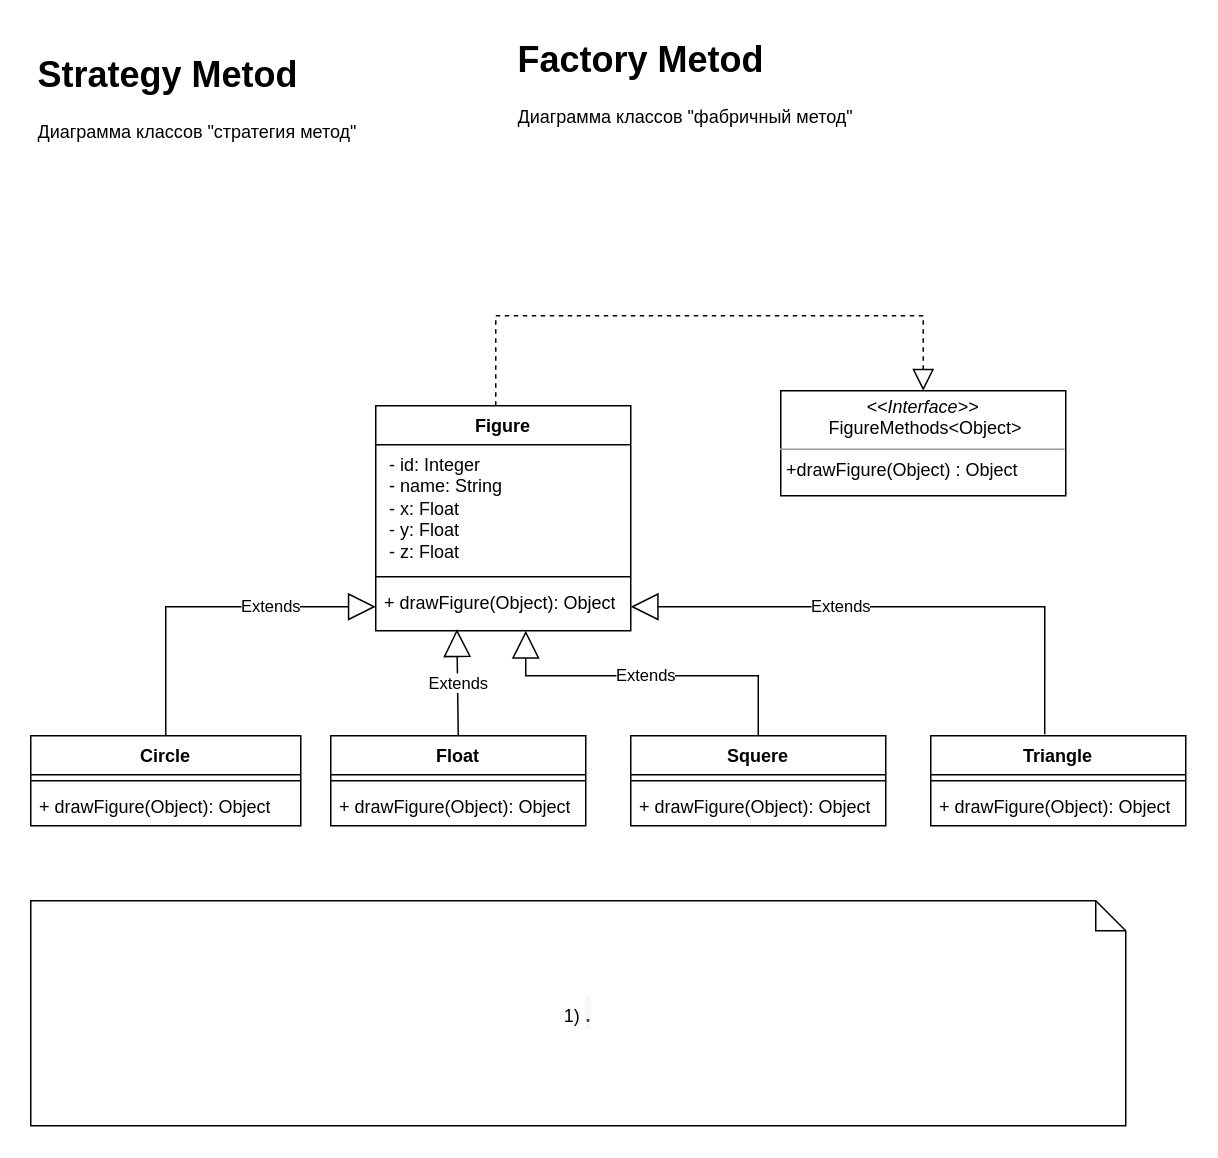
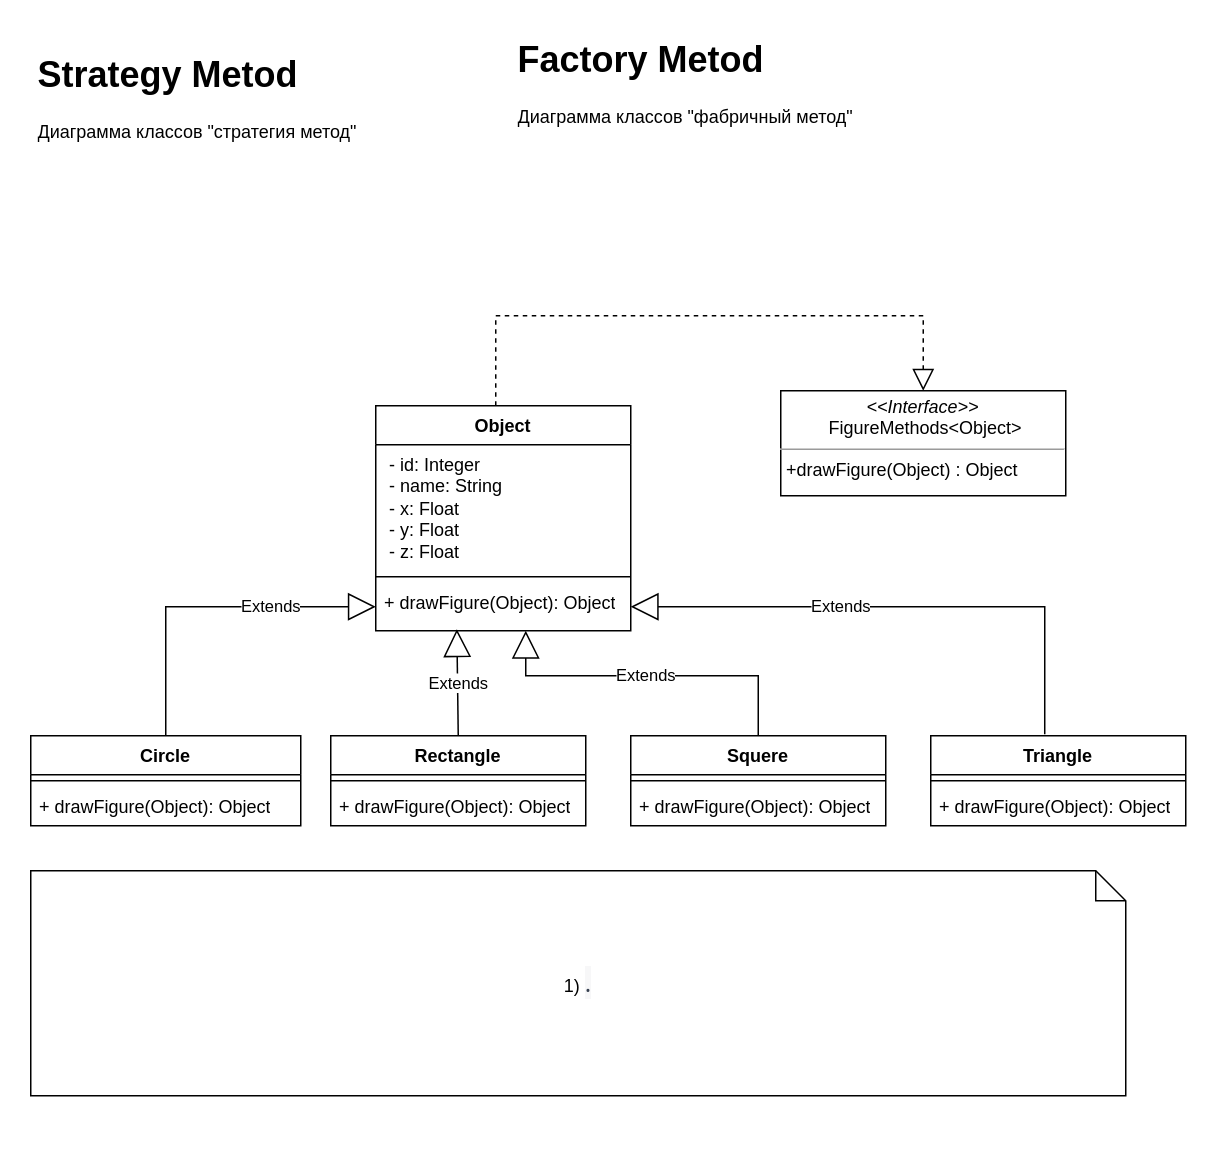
node "Figure": label "Figure" -> "Object"
node "Float": label "Float" -> "Rectangle"
node "1) .": moved (578, 1013) -> (578, 983)
